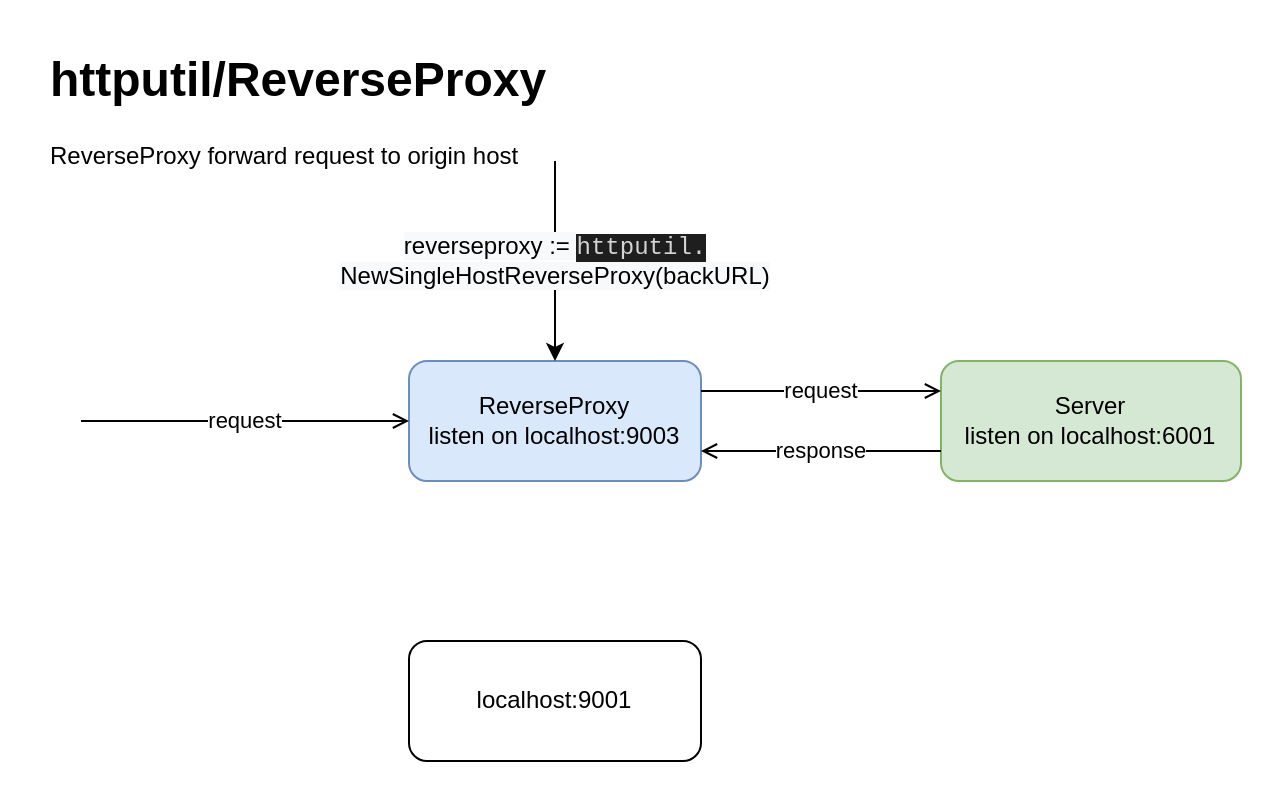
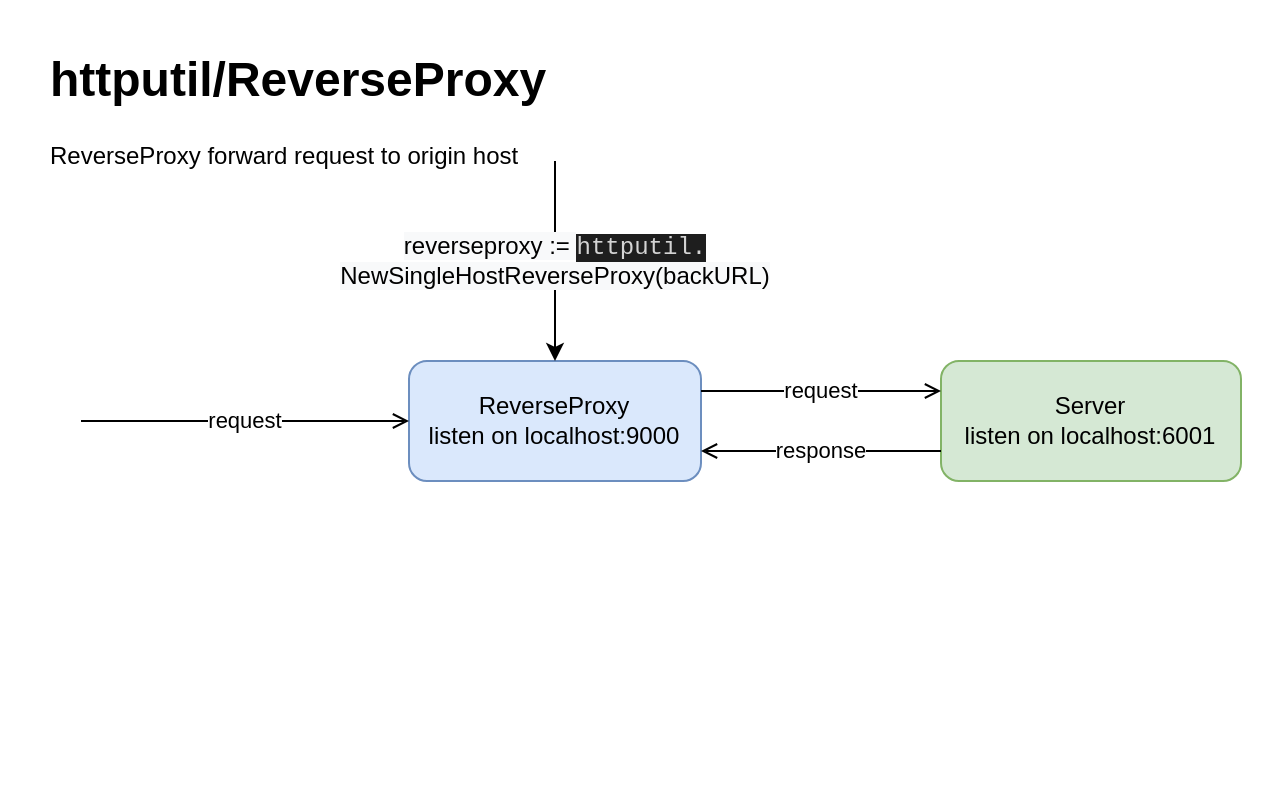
node "ReverseProxy listen on localhost:9003": label "ReverseProxy listen on localhost:9003" -> "ReverseProxy listen on localhost:9000"
node "localhost:9001": removed
